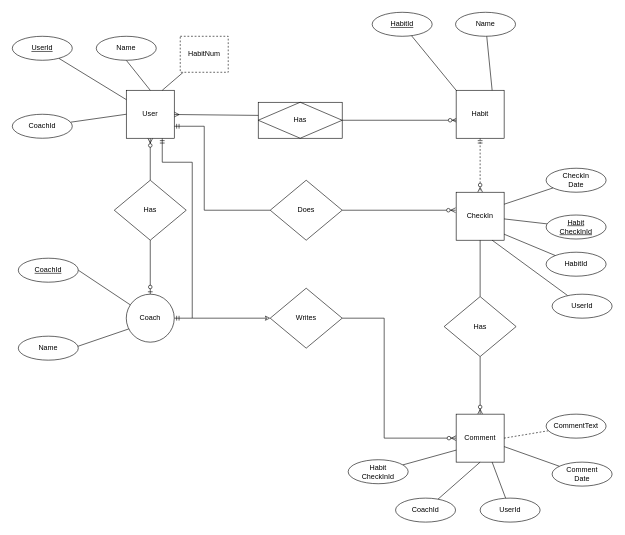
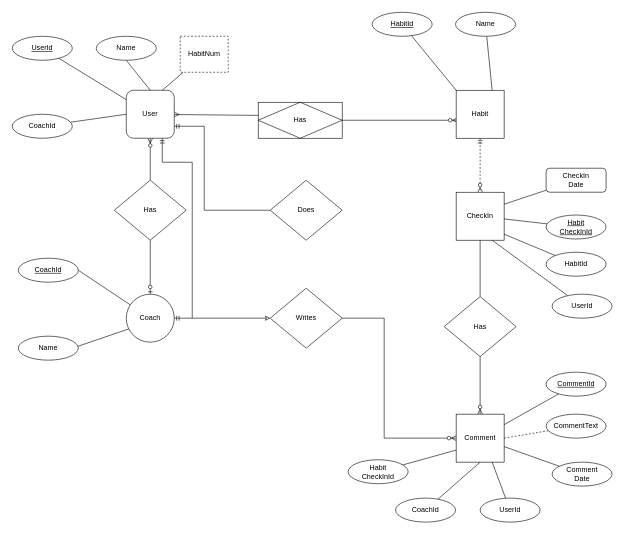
node "User": shape rectangle -> rounded rectangle
node "CheckIn Date": shape ellipse -> rounded rectangle
edge "Does" -> "CheckIn": removed
node "CommentId": added
edge "CommentId" -- "Comment": added
